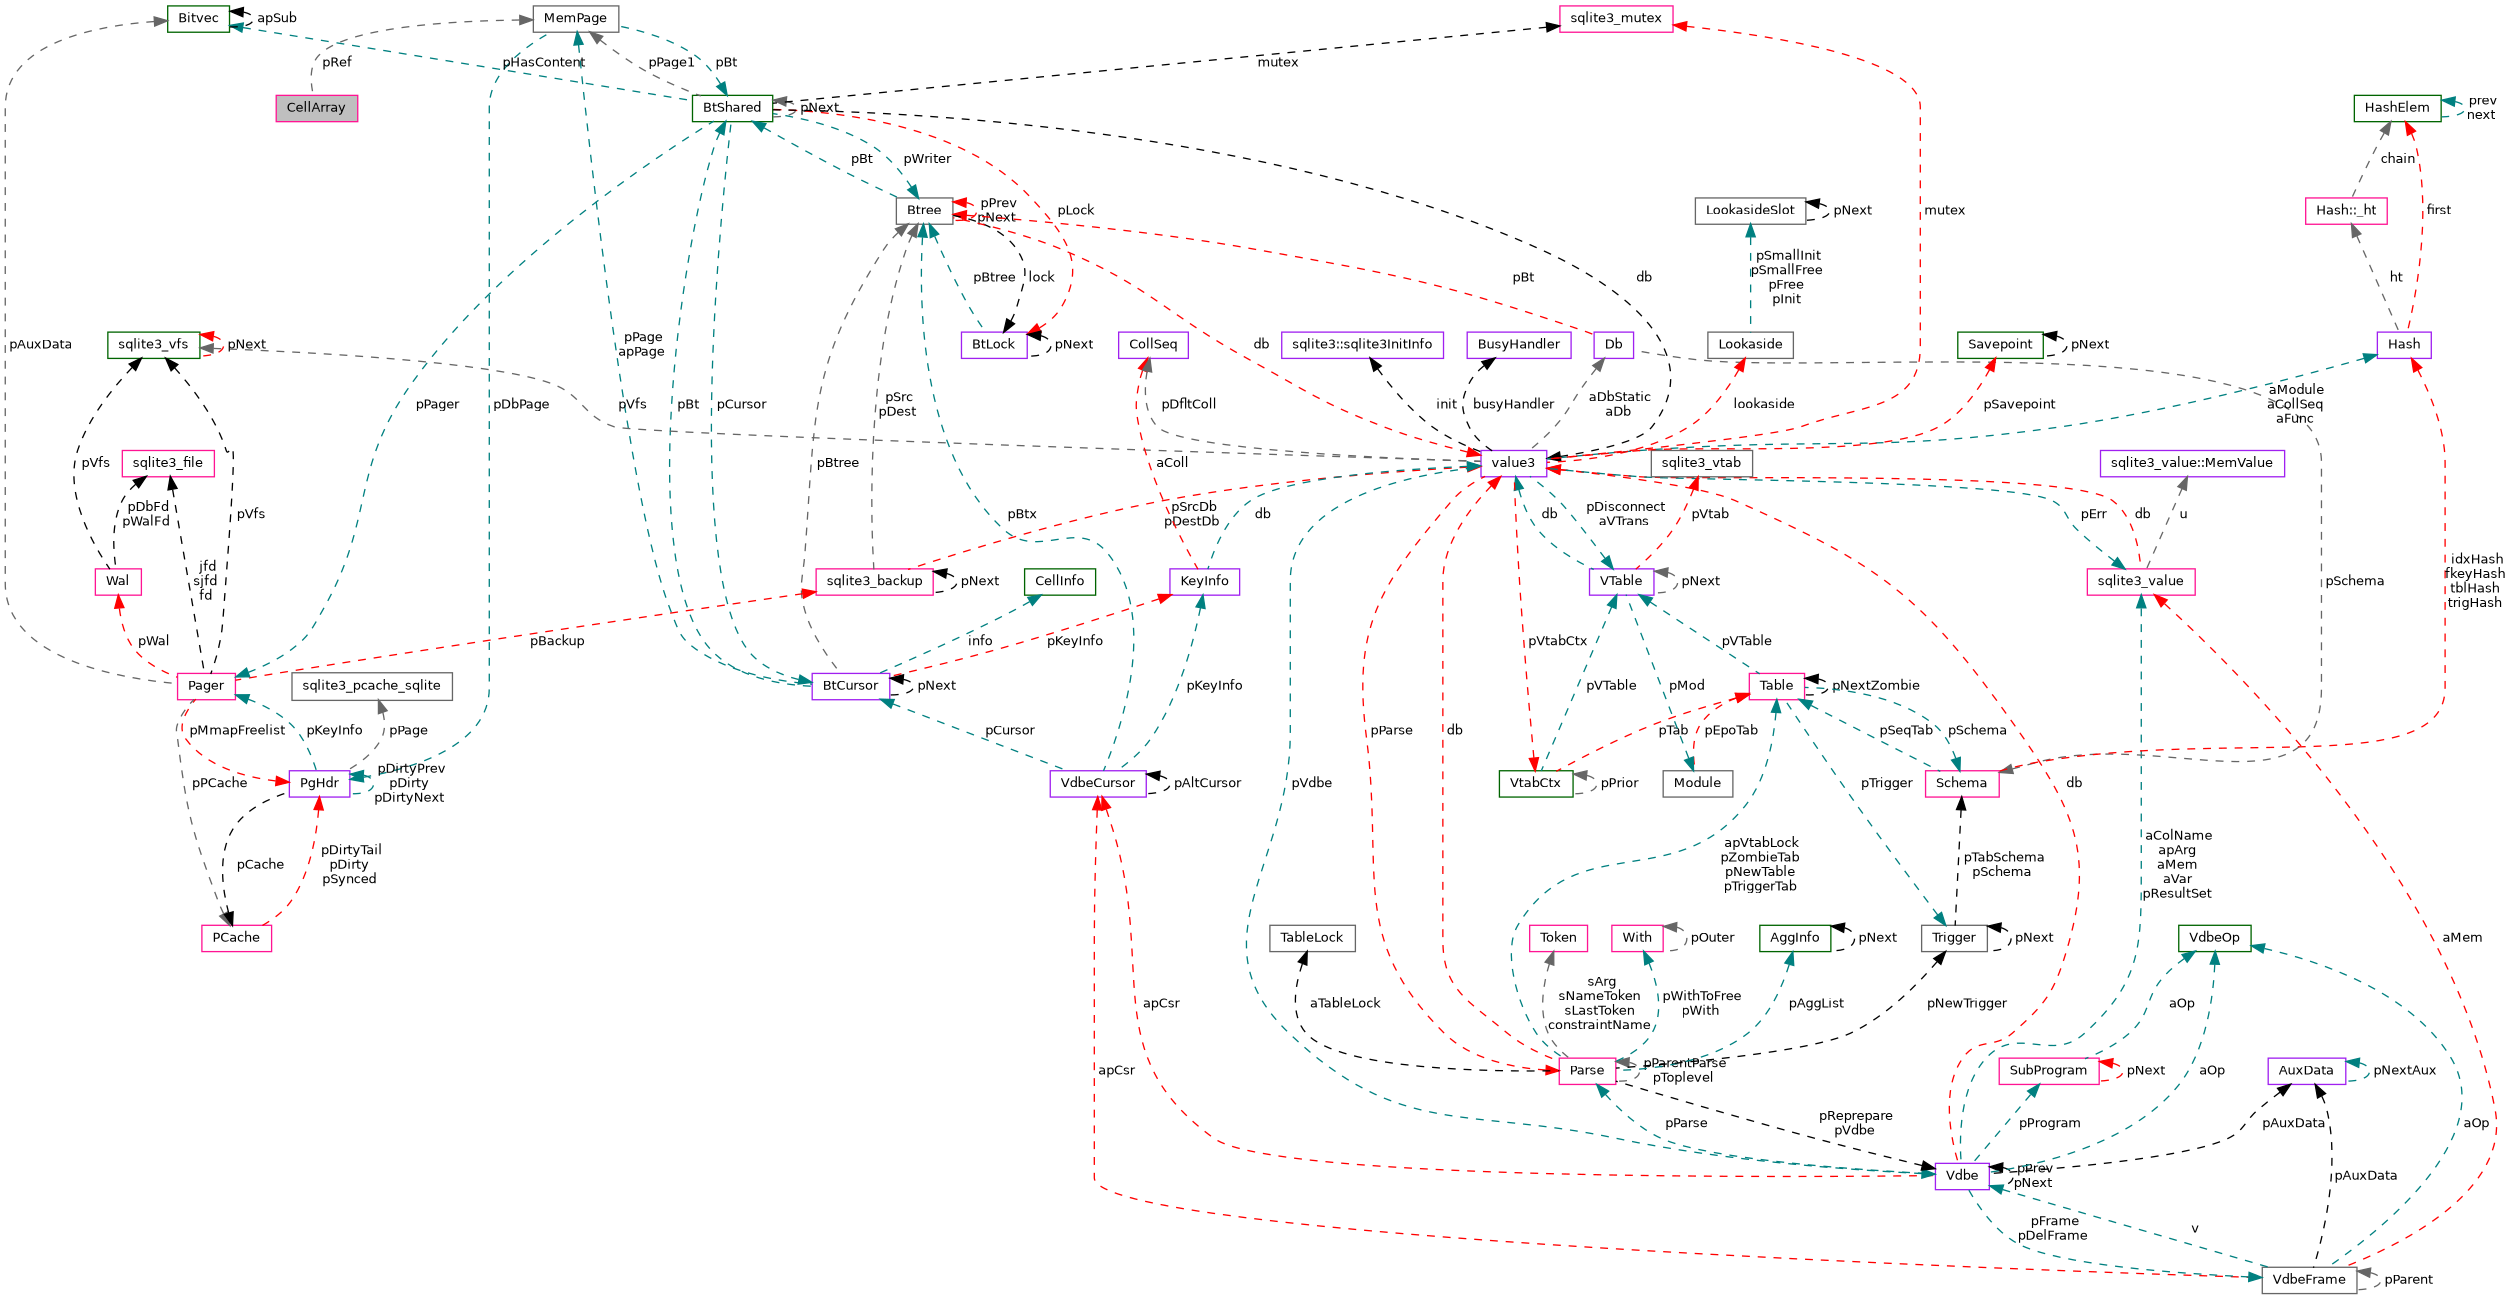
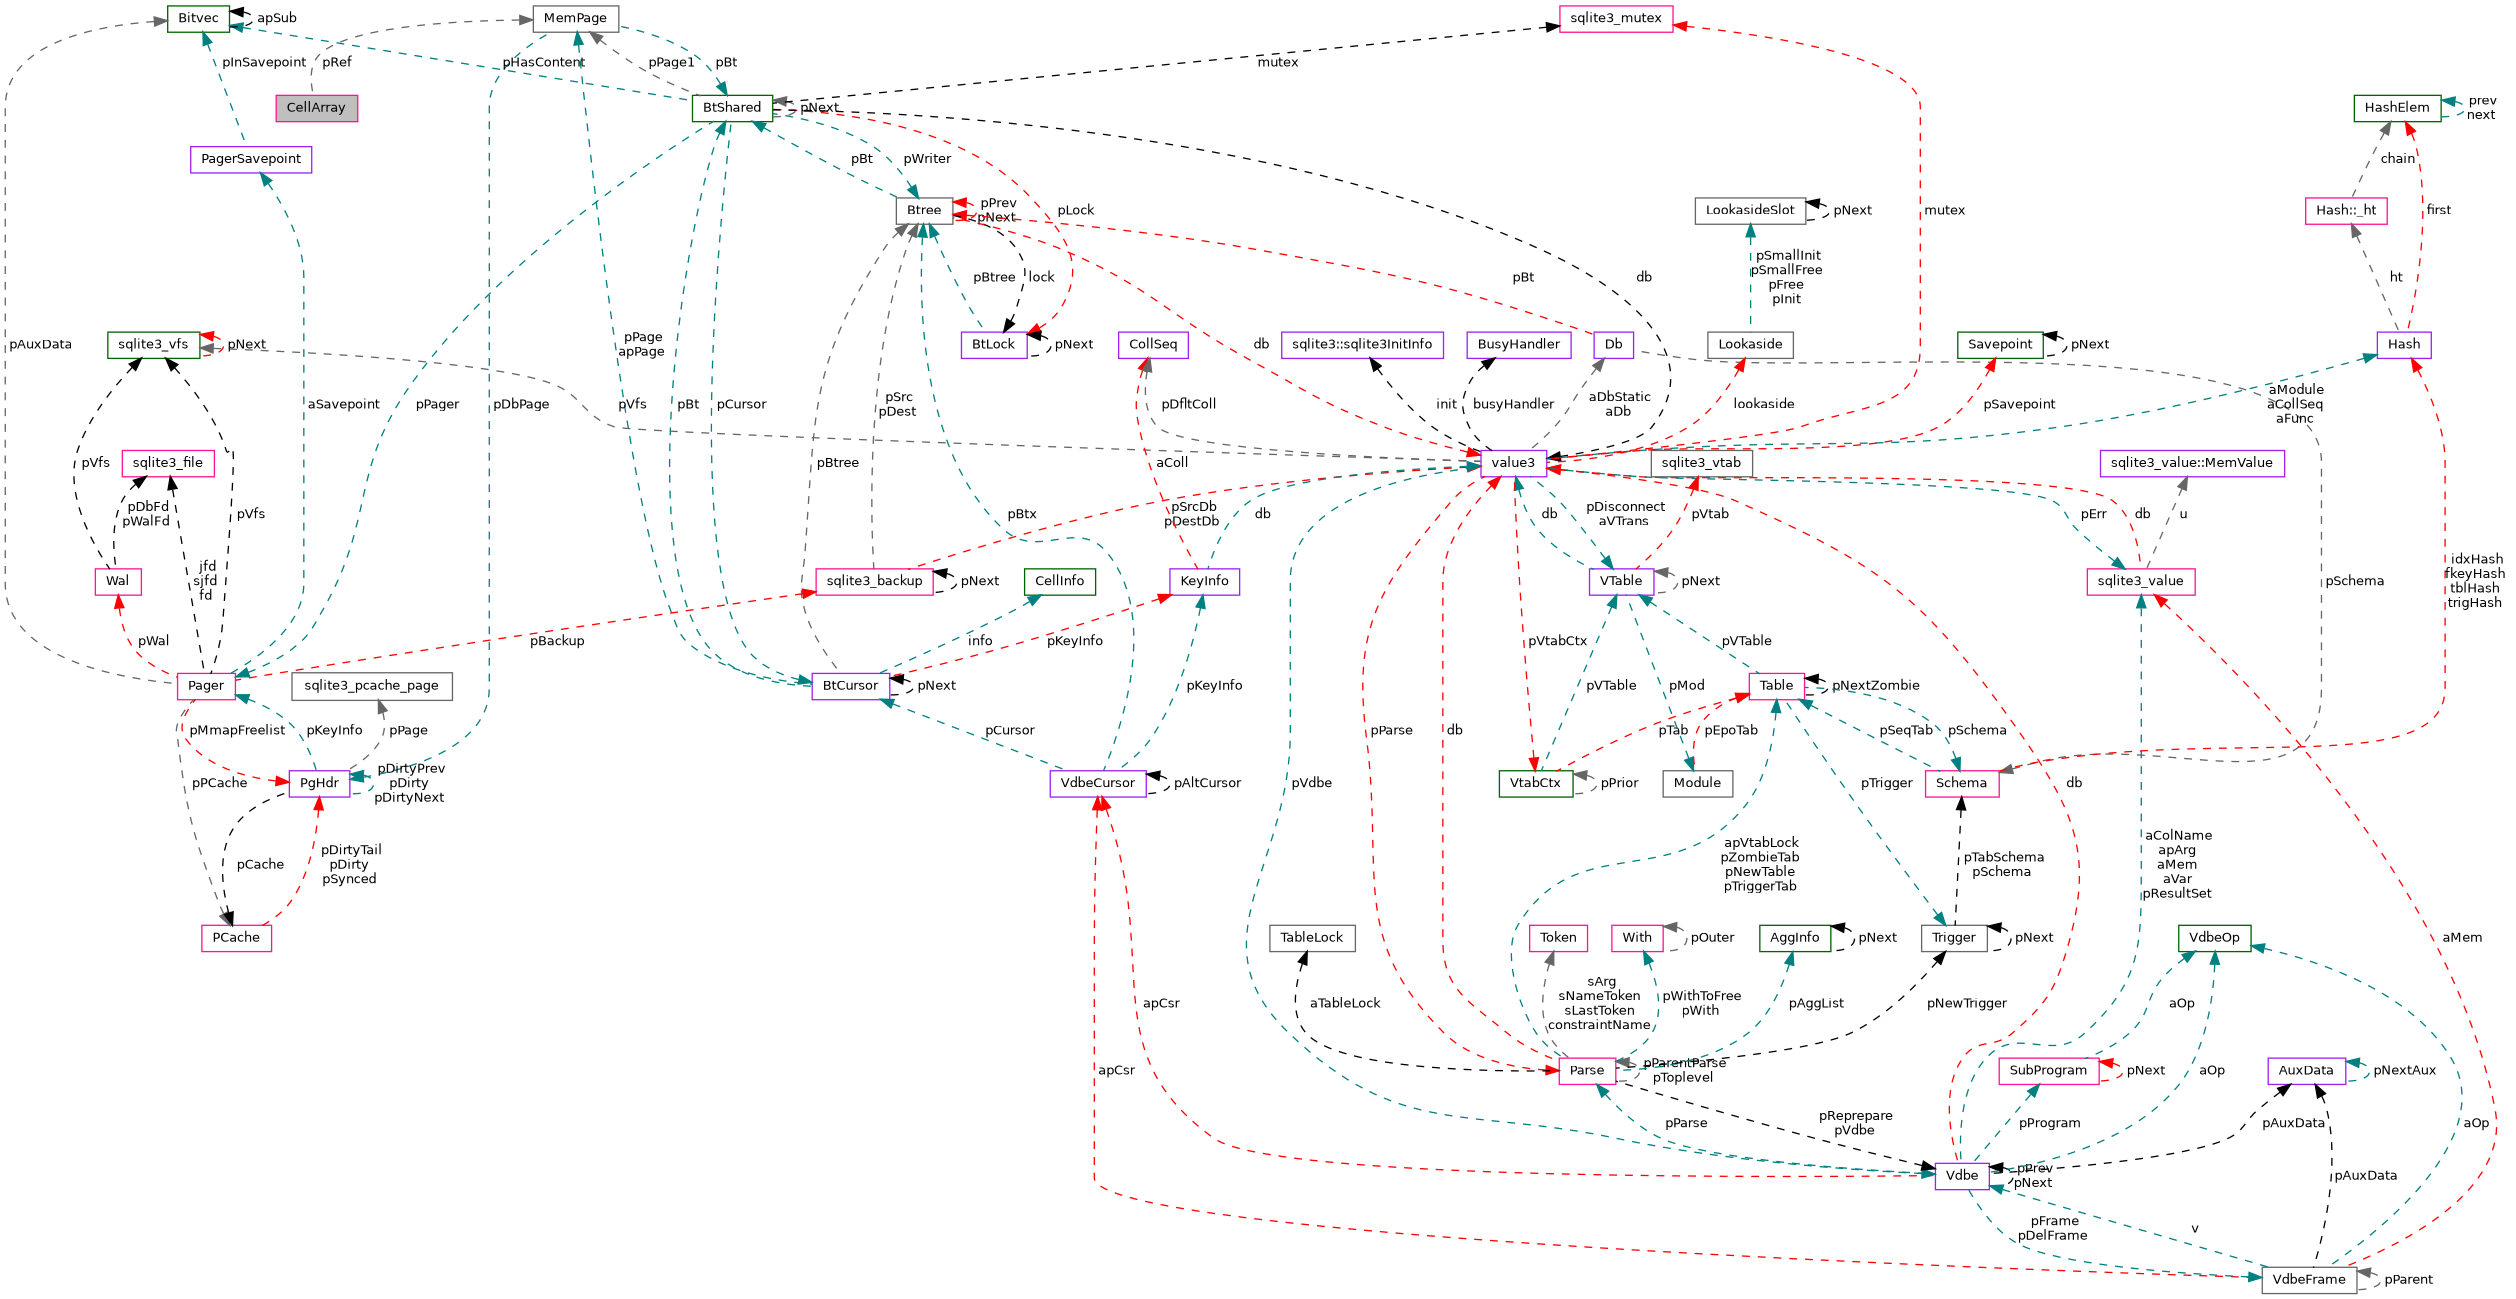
node "PagerSavepoint": added
node "sqlite3_pcache_sqlite": label "sqlite3_pcache_sqlite" -> "sqlite3_pcache_page"
